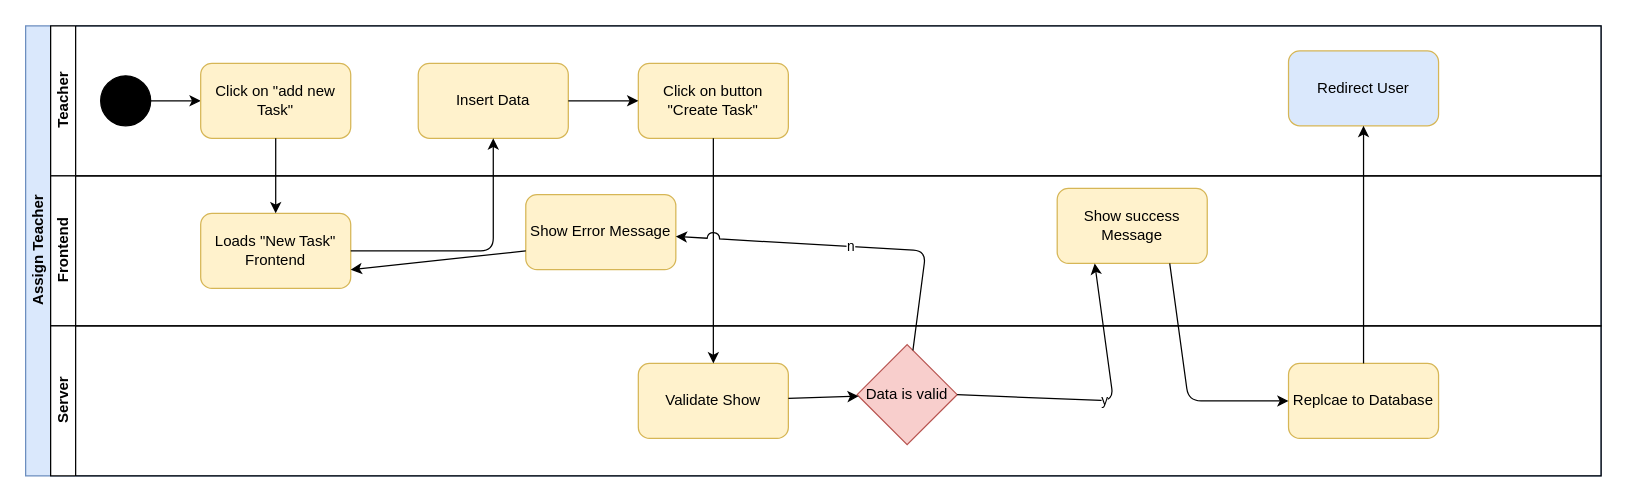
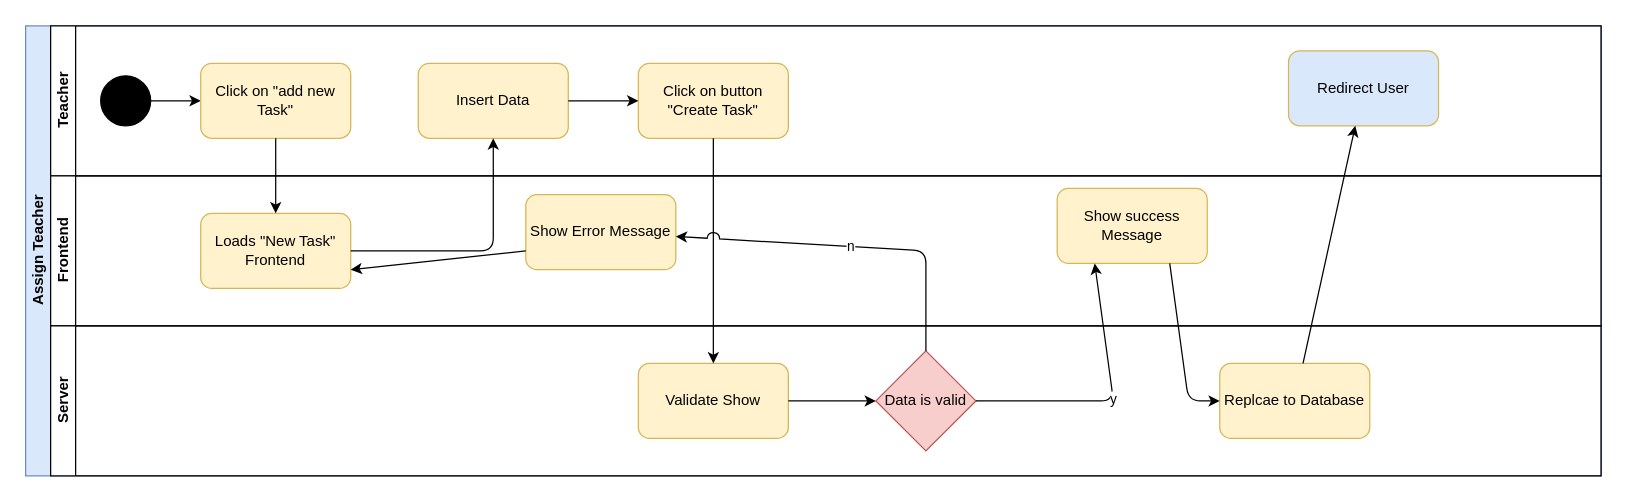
node "Data is valid": moved (907, 394) -> (926, 401)
node "Replcae to Database": moved (1363, 401) -> (1294, 401)
